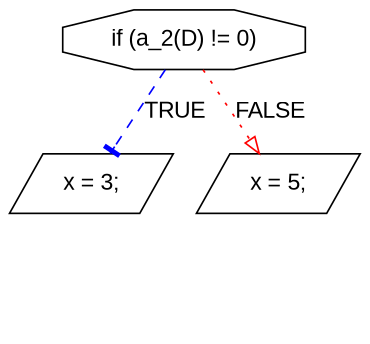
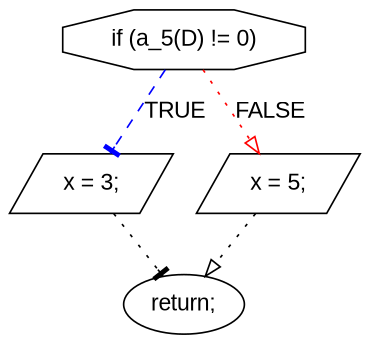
node "if (a_2(D) != 0)": label "if (a_2(D) != 0)" -> "if (a_5(D) != 0)"
node "return;": added
